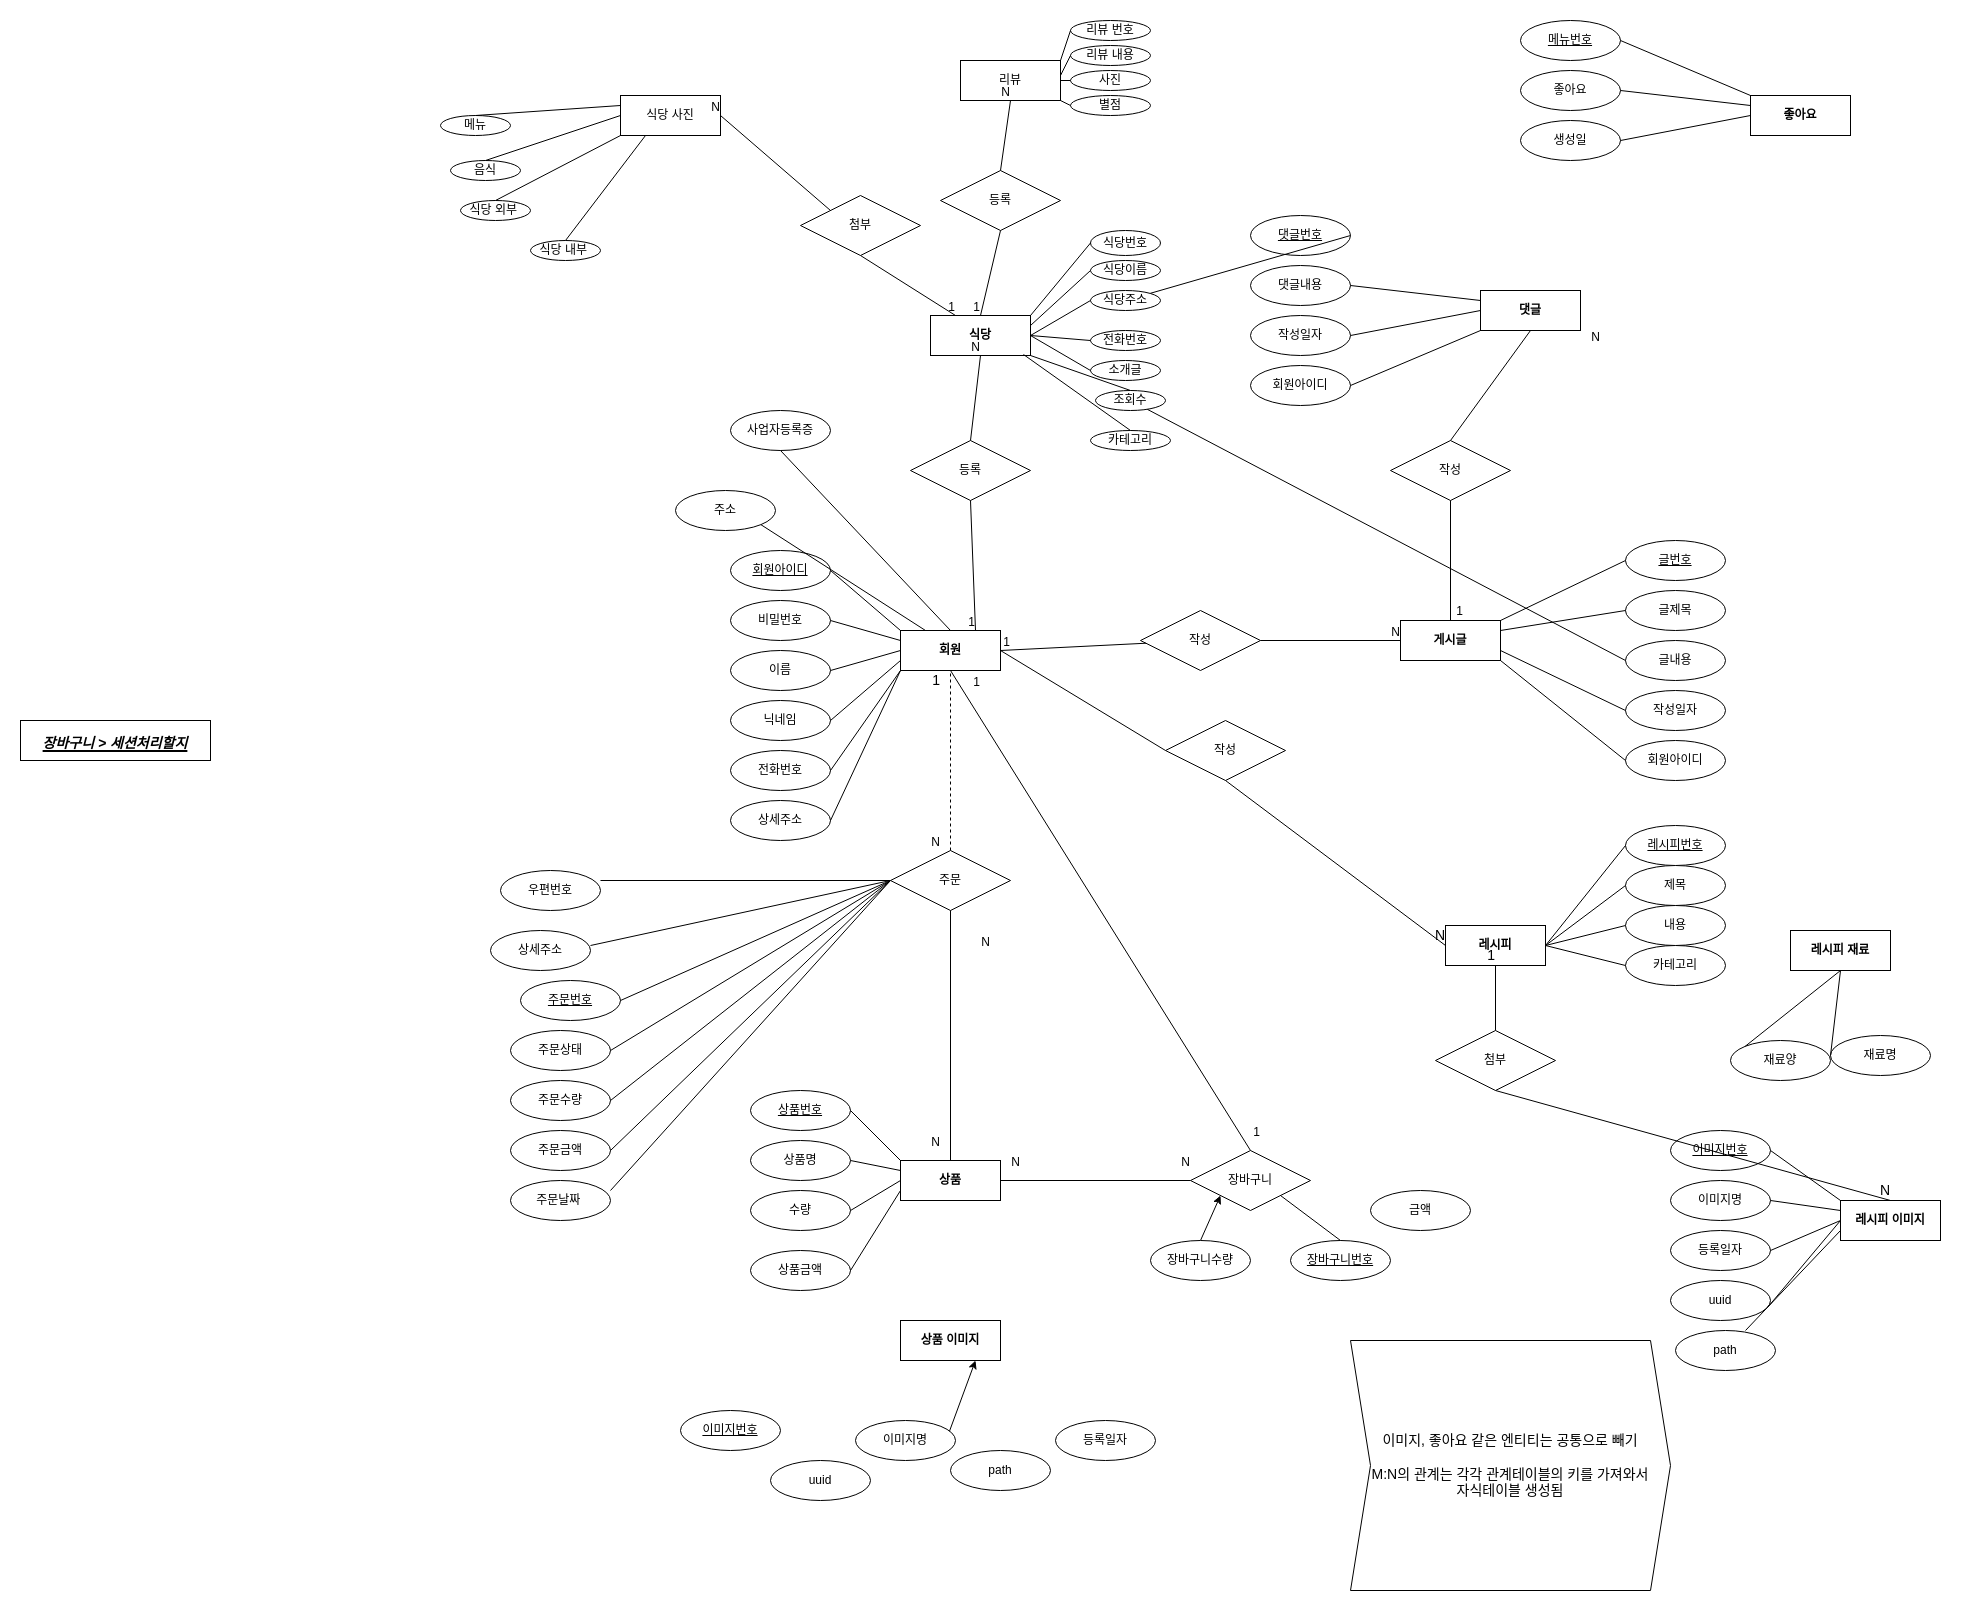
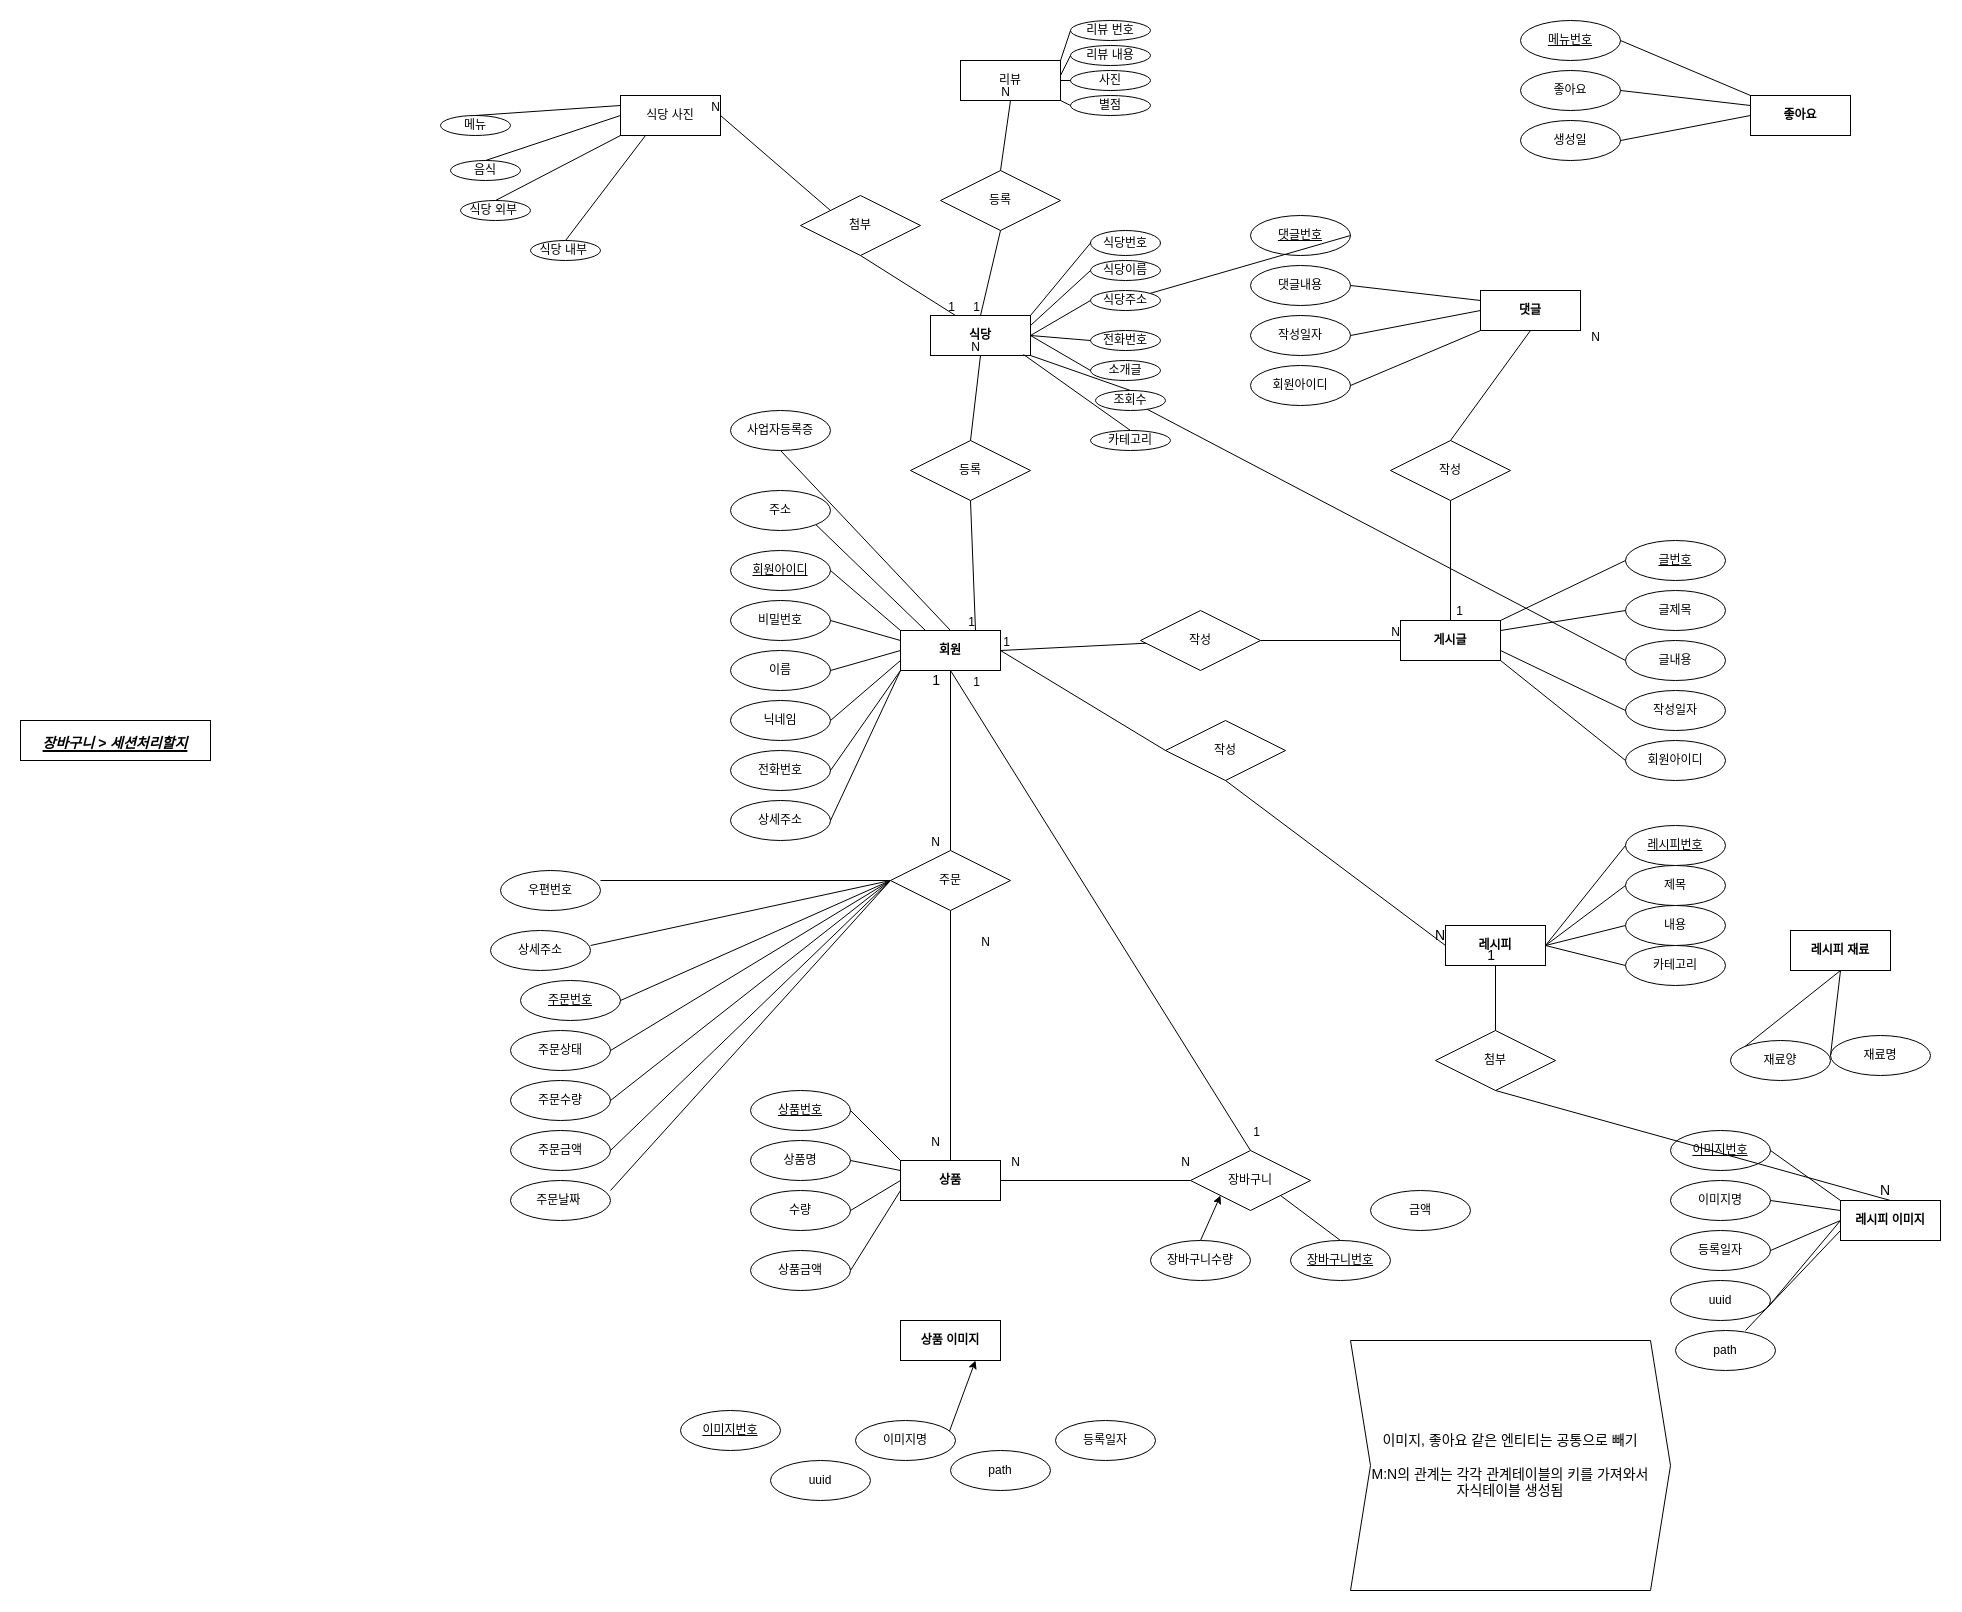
node "주소": moved (726, 511) -> (781, 511)
edge "회원" -- "주문": style dashed -> solid
